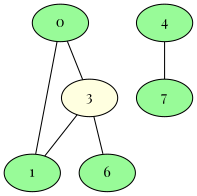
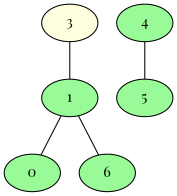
edge "0" -- "3": removed
node "7": label "7" -> "5"
edge "3" -- "6": now "1" -- "6"
